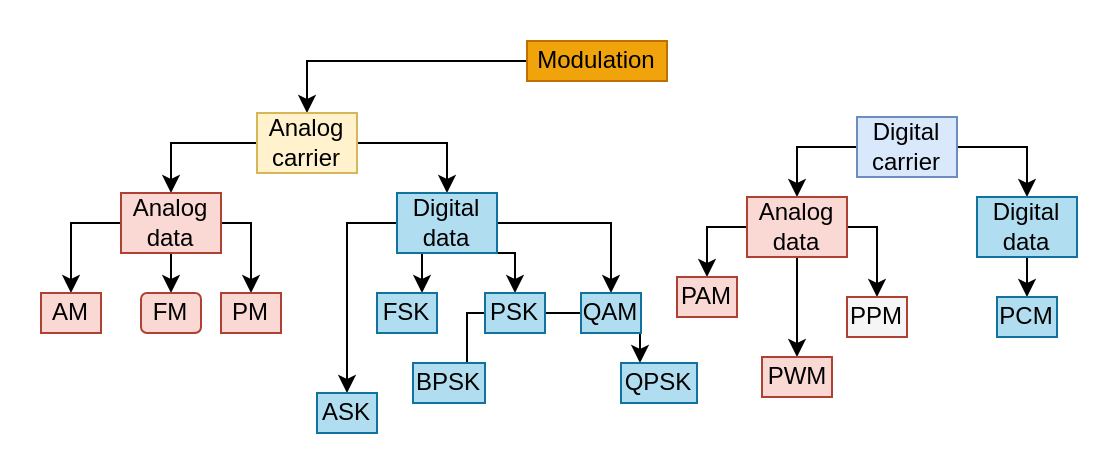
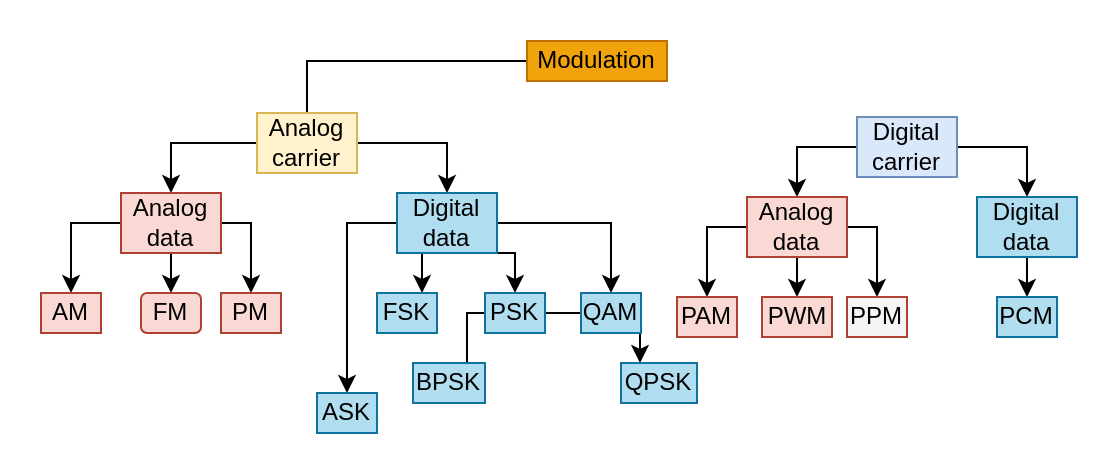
edge "Modulation" -> "Analog carrier": arrowhead classic -> none
node "PAM": moved (707, 297) -> (707, 317)
node "PWM": moved (797, 377) -> (797, 317)
